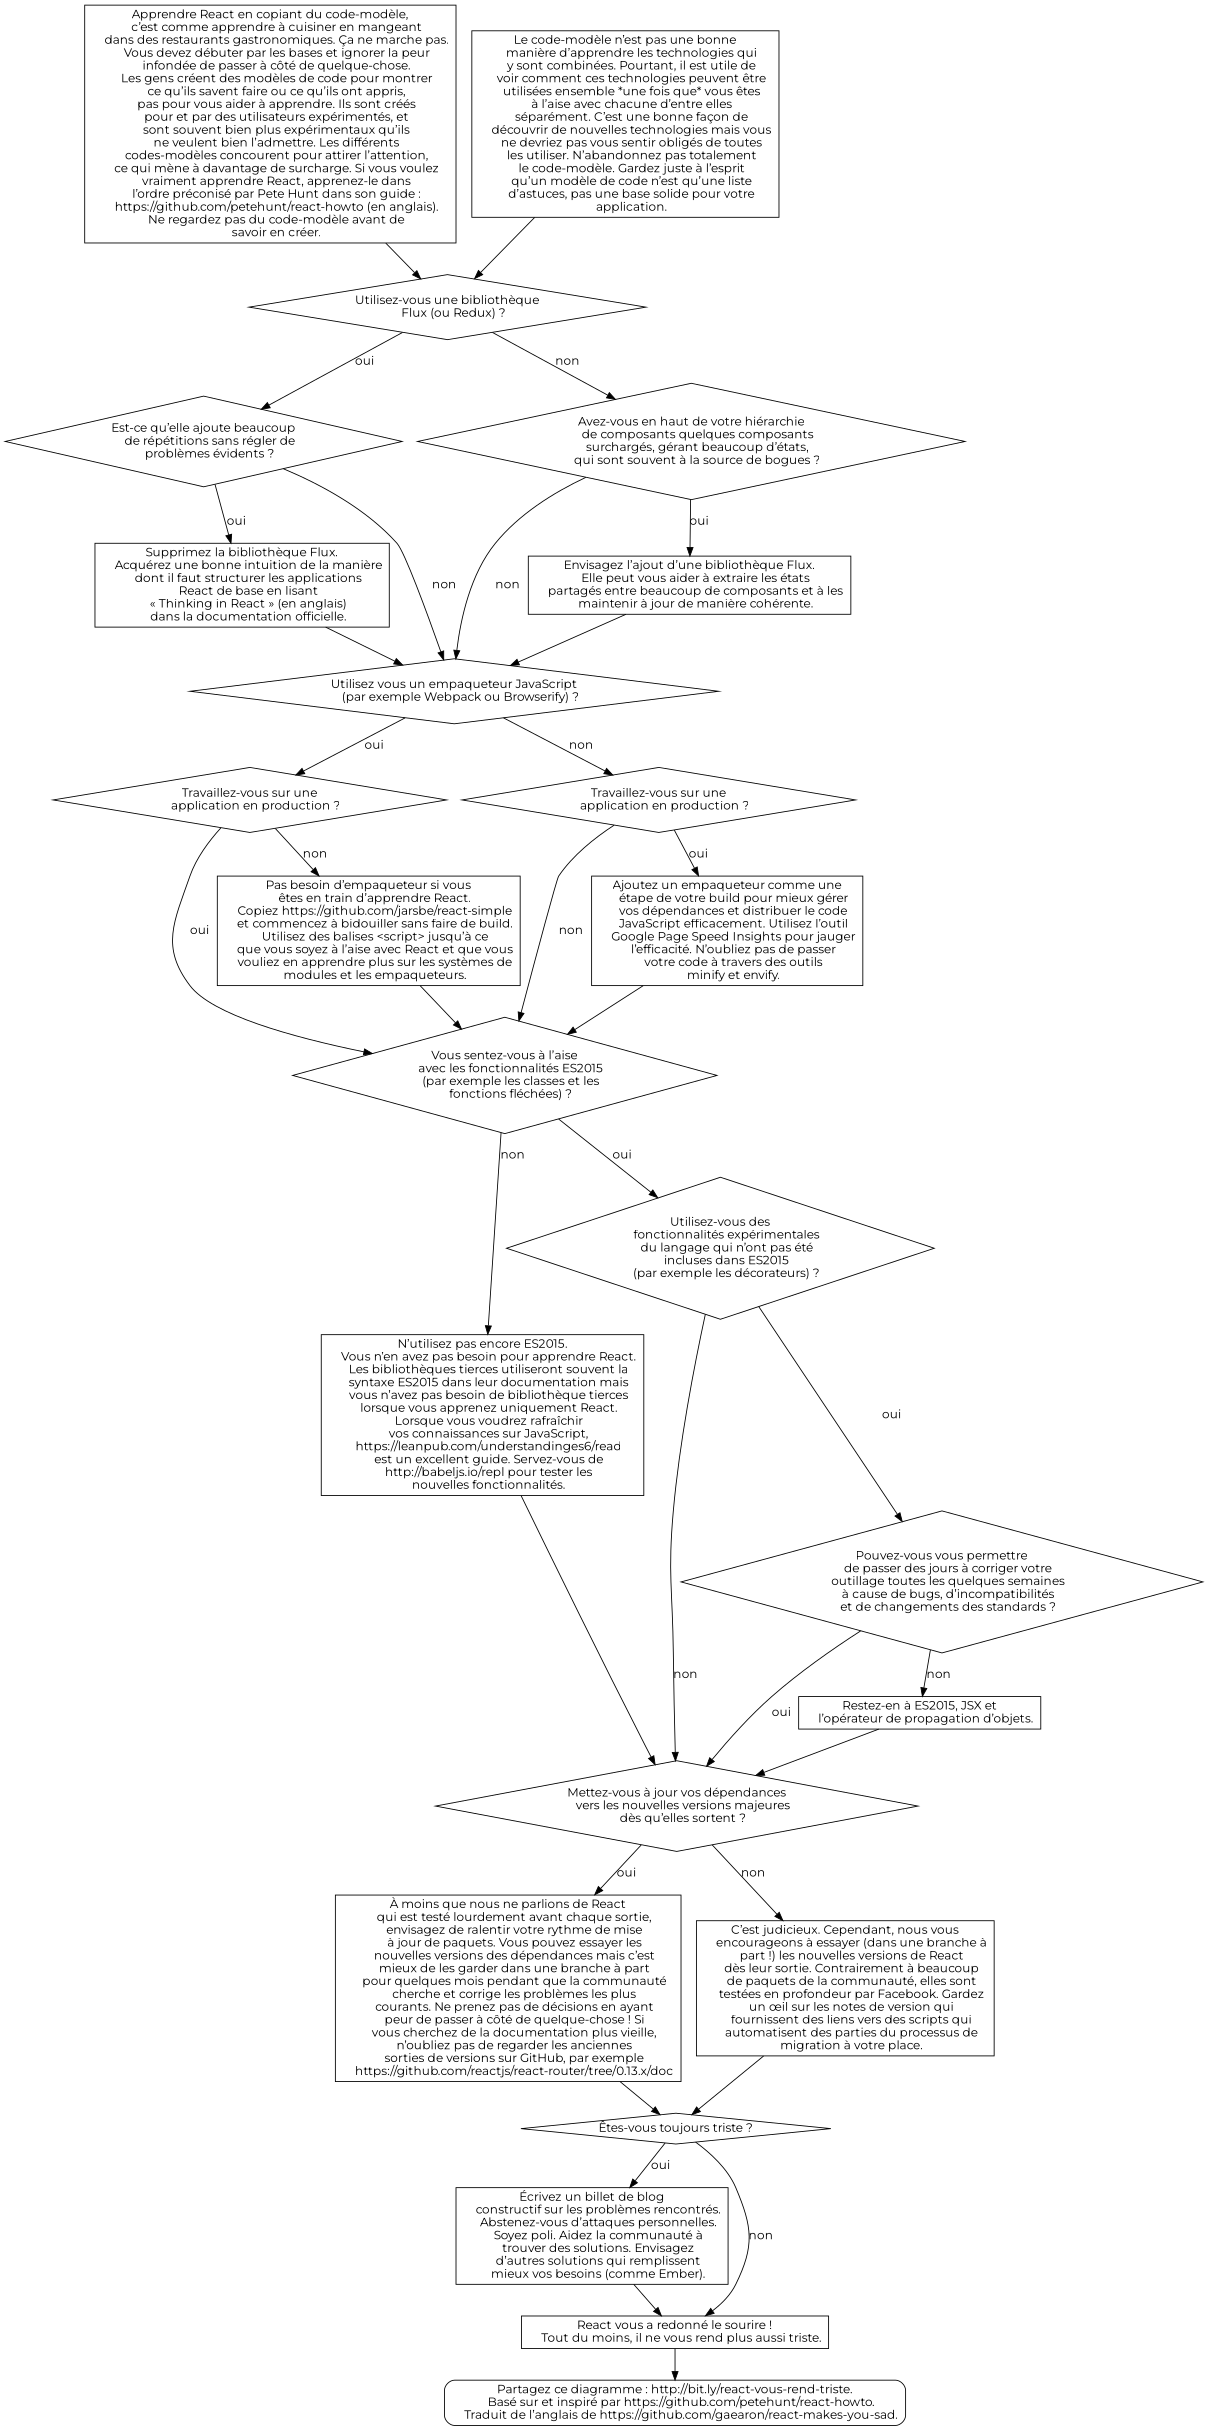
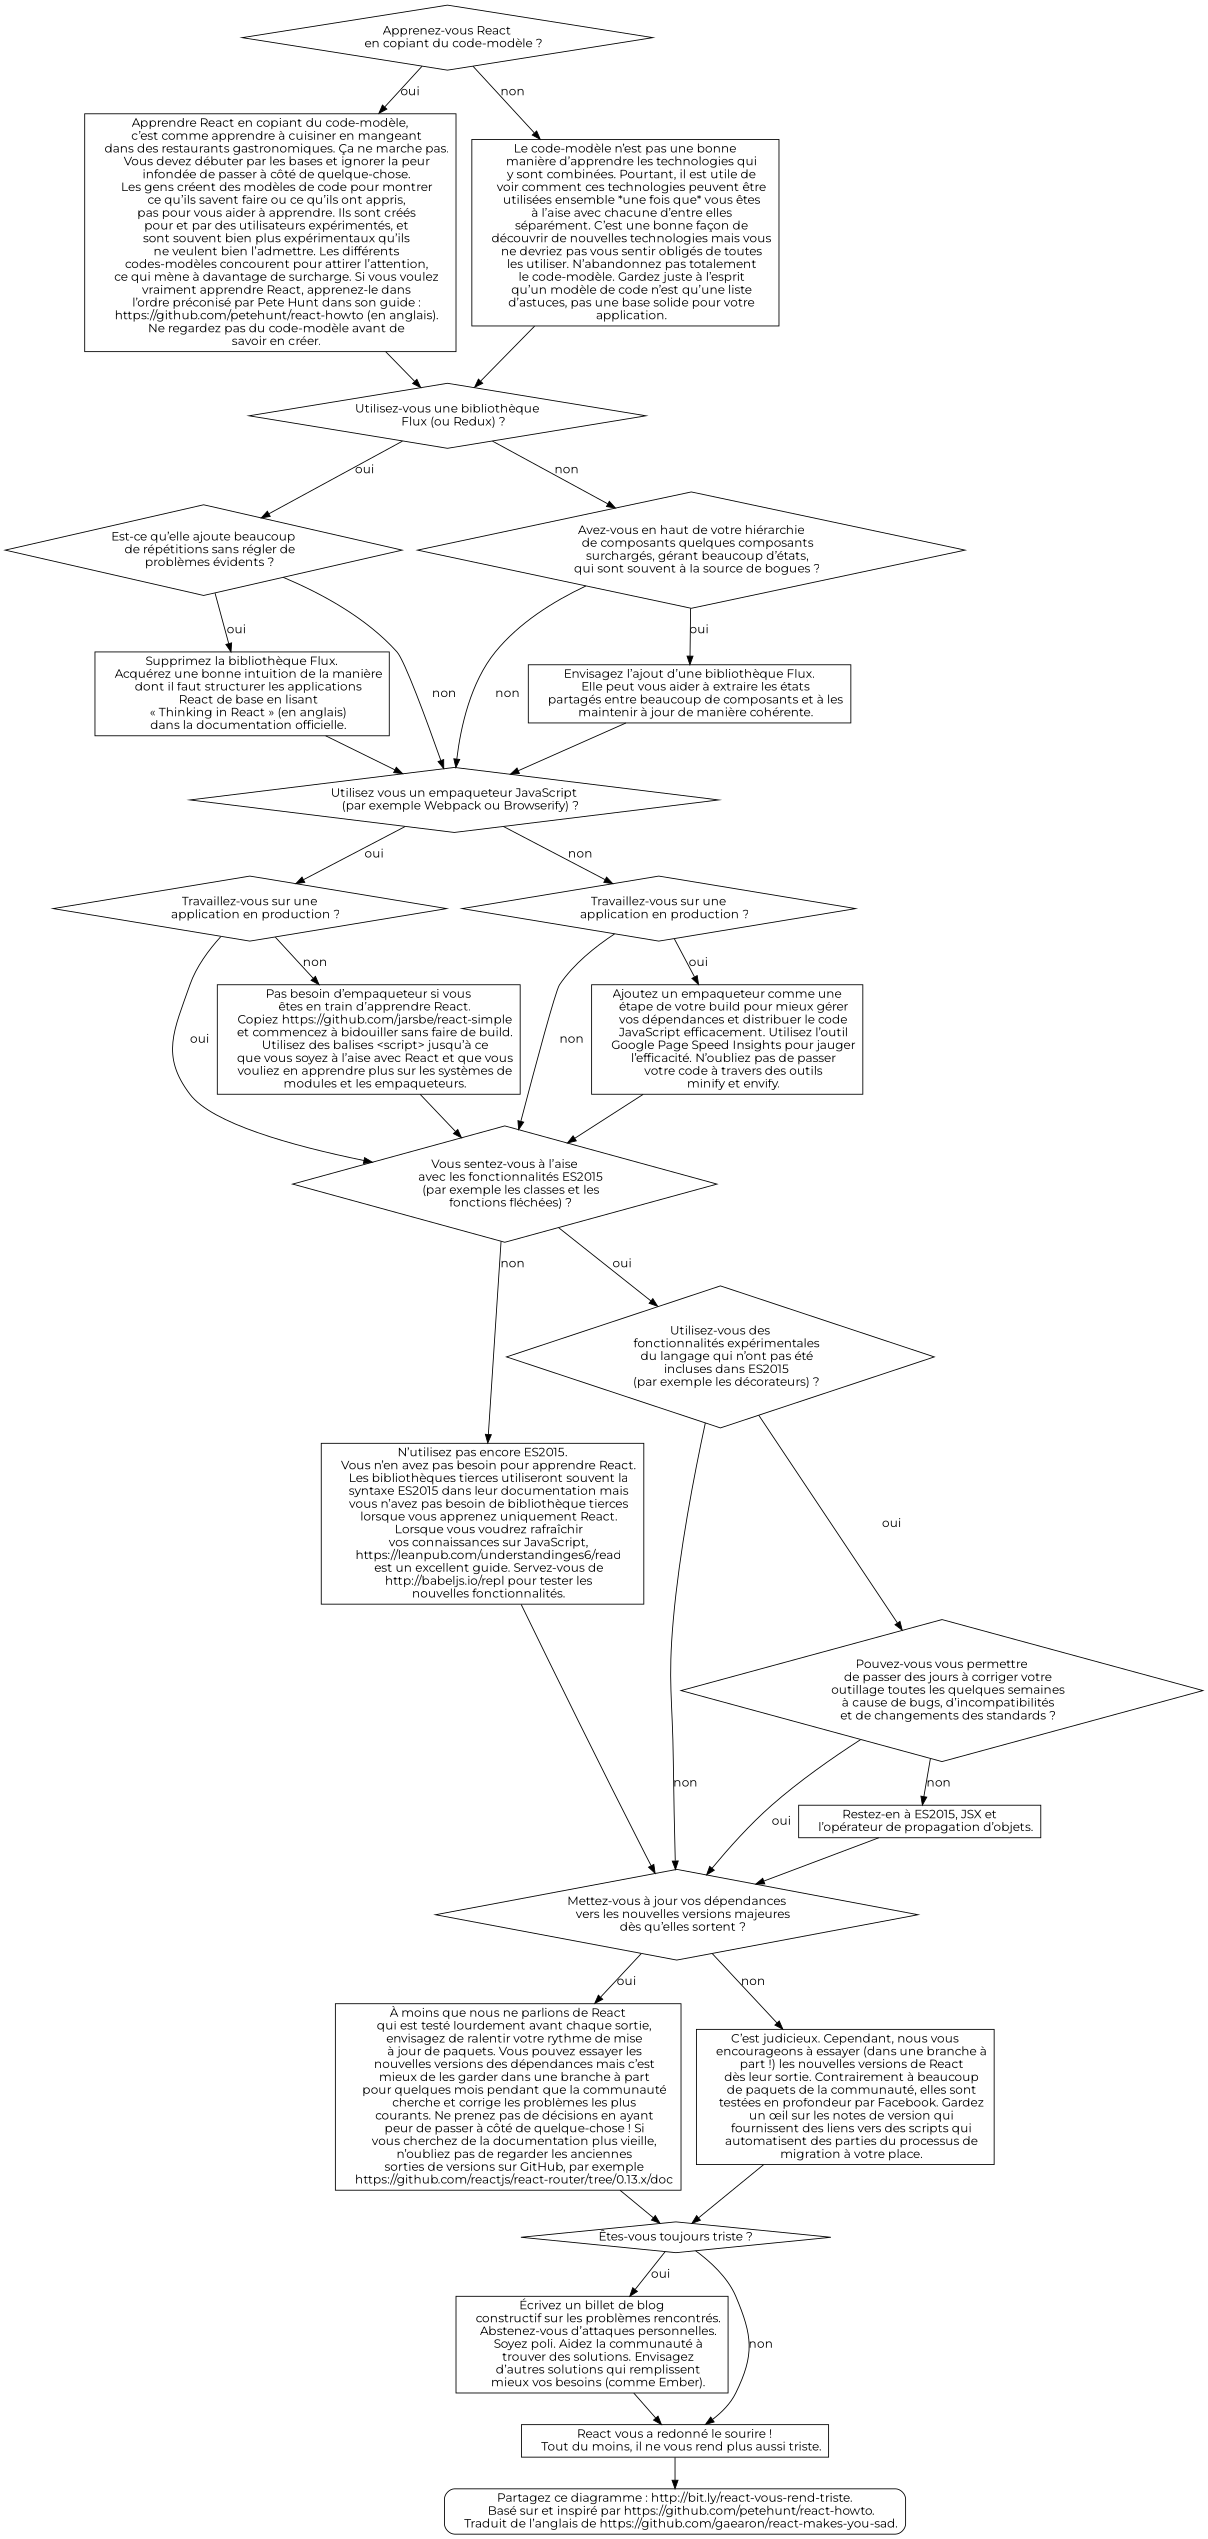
node "Apprenez-vous React en copiant du code-modèle ?": added
